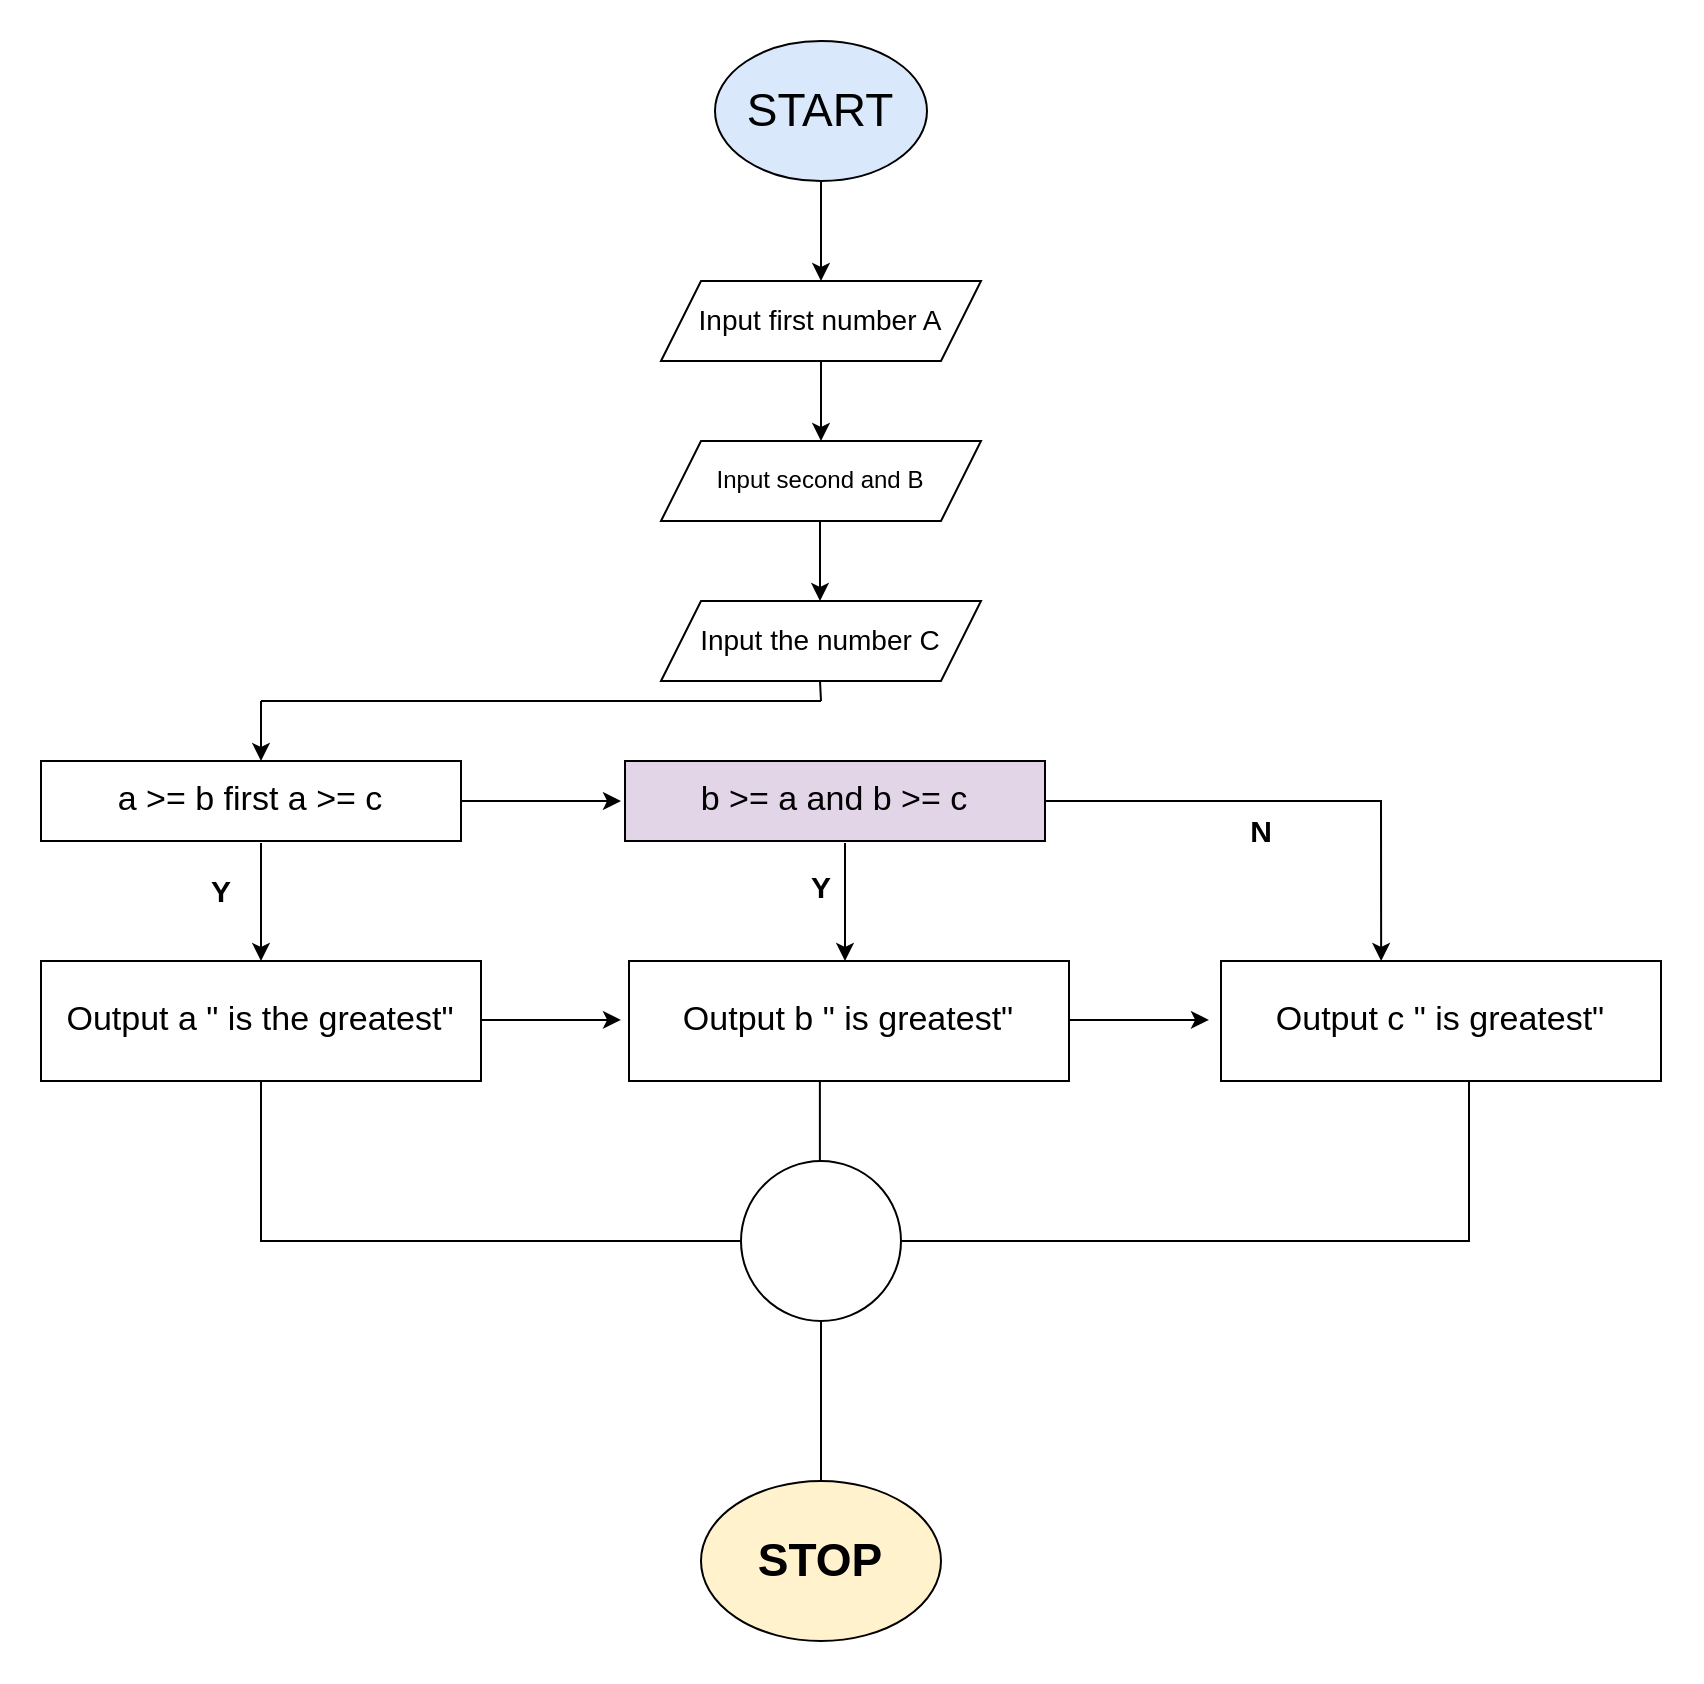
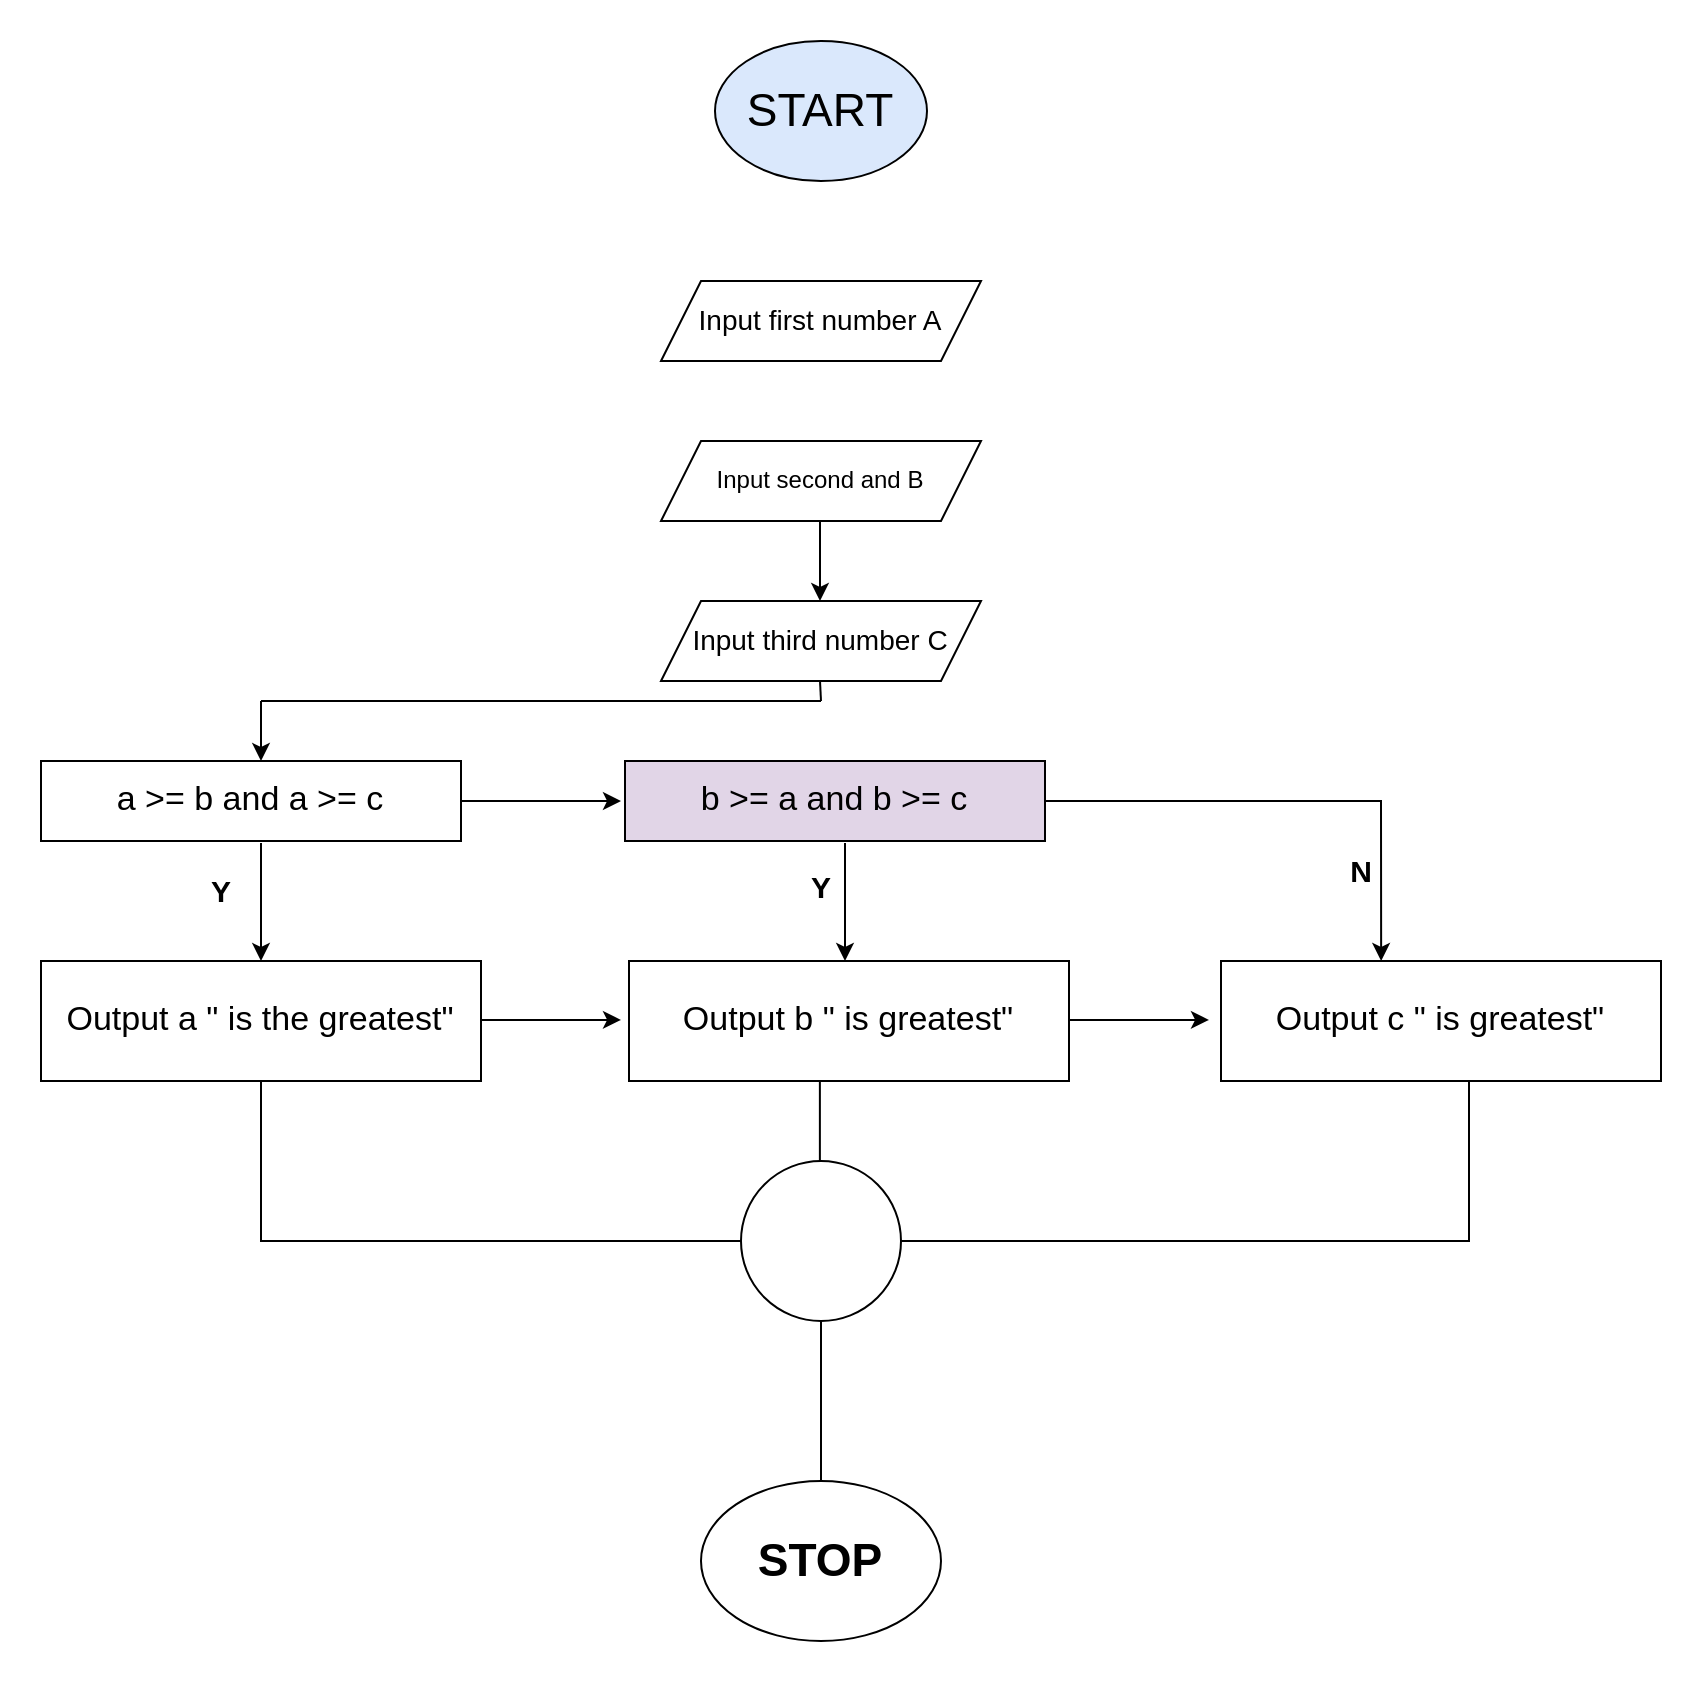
edge "START" -> "Input first number A": removed
edge "Input first number A" -> "Input second and B": removed
node "Input the number C": label "Input the number C" -> "Input third number C"
node "a >= b first a >= c": label "a >= b first a >= c" -> "a >= b and a >= c"
node "N": moved (1261, 831) -> (1361, 871)
node "STOP": fillcolor #fff2cc -> #ffffff
